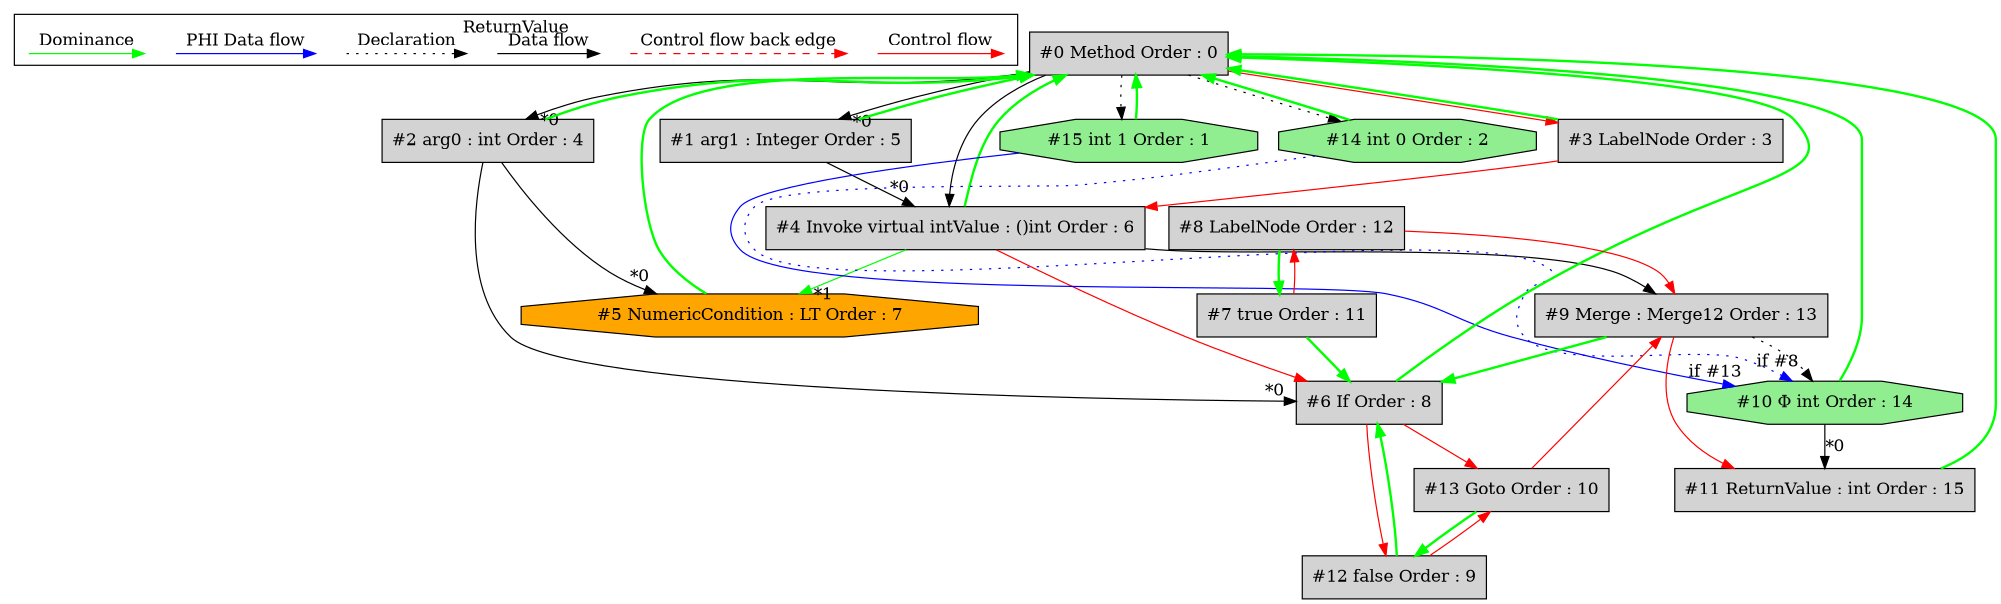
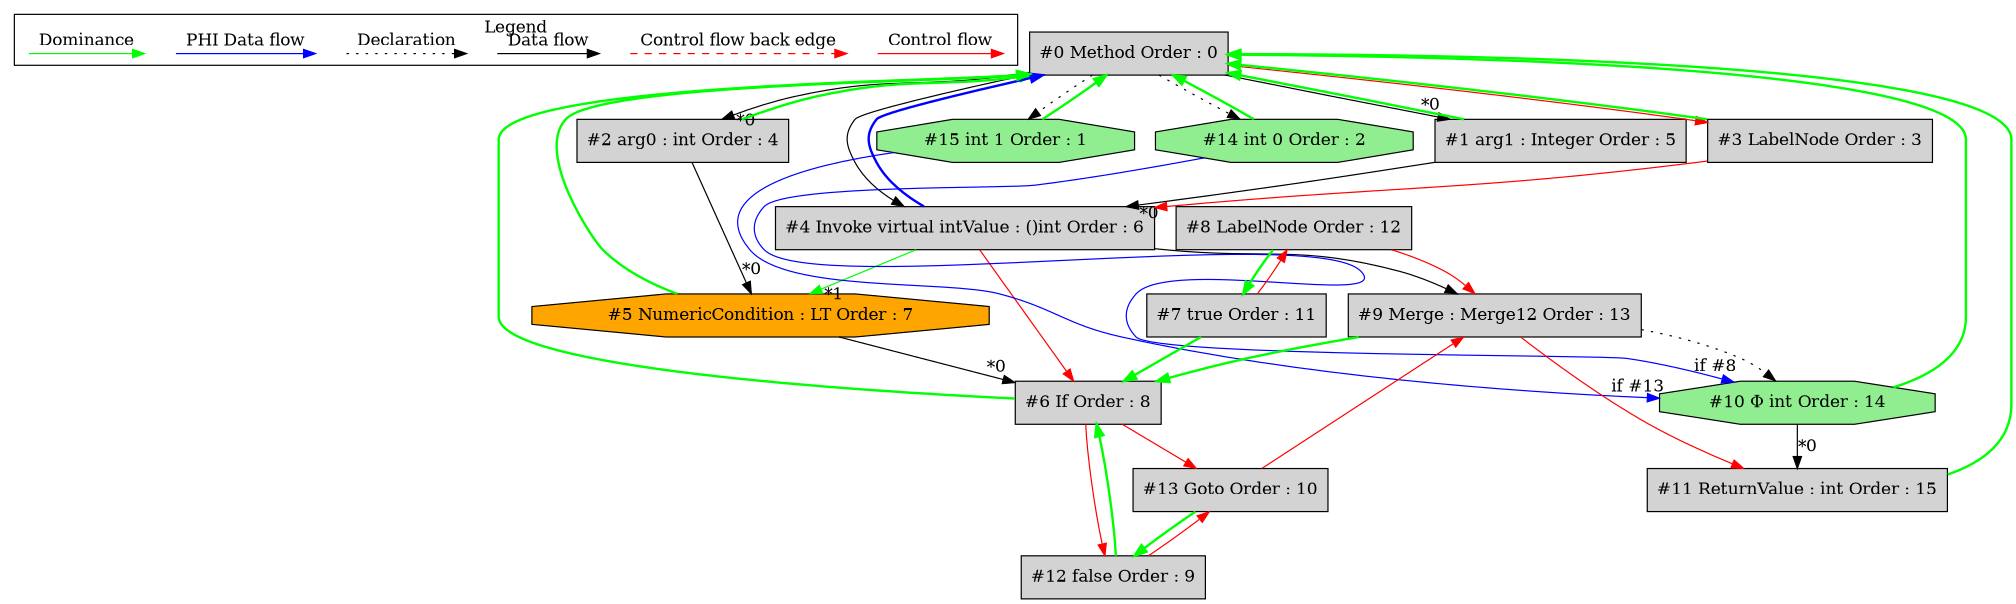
cluster "ReturnValue": label "ReturnValue" -> "Legend"
edge "#4 Invoke virtual intValue : ()int Order : 6" -> "#0 Method Order : 0": color green -> blue
edge "#14 int 0 Order : 2" -> "#10 Φ int Order : 14": style dotted -> solid
edge "#2 arg0 : int Order : 4" -> "#6 If Order : 8": now "#5 NumericCondition : LT Order : 7" -> "#6 If Order : 8"
